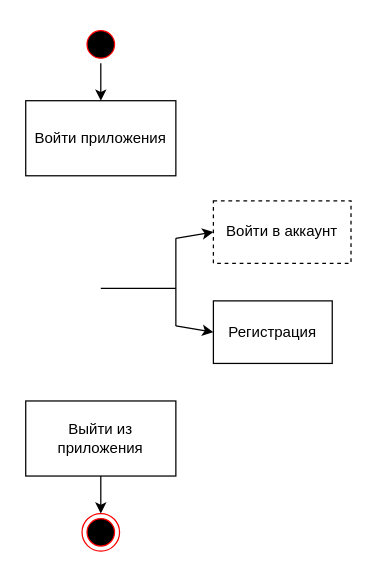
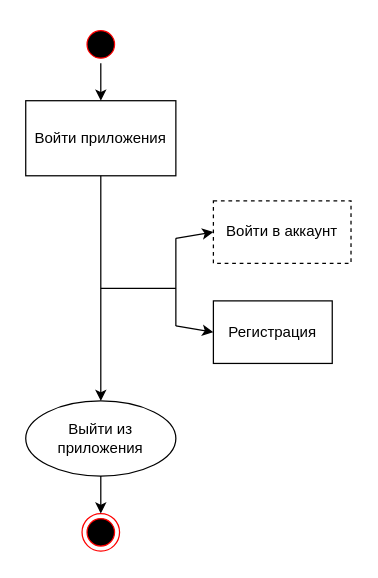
edge "Войти приложения" -> "Выйти из приложения": added
node "Выйти из приложения": shape rectangle -> ellipse
